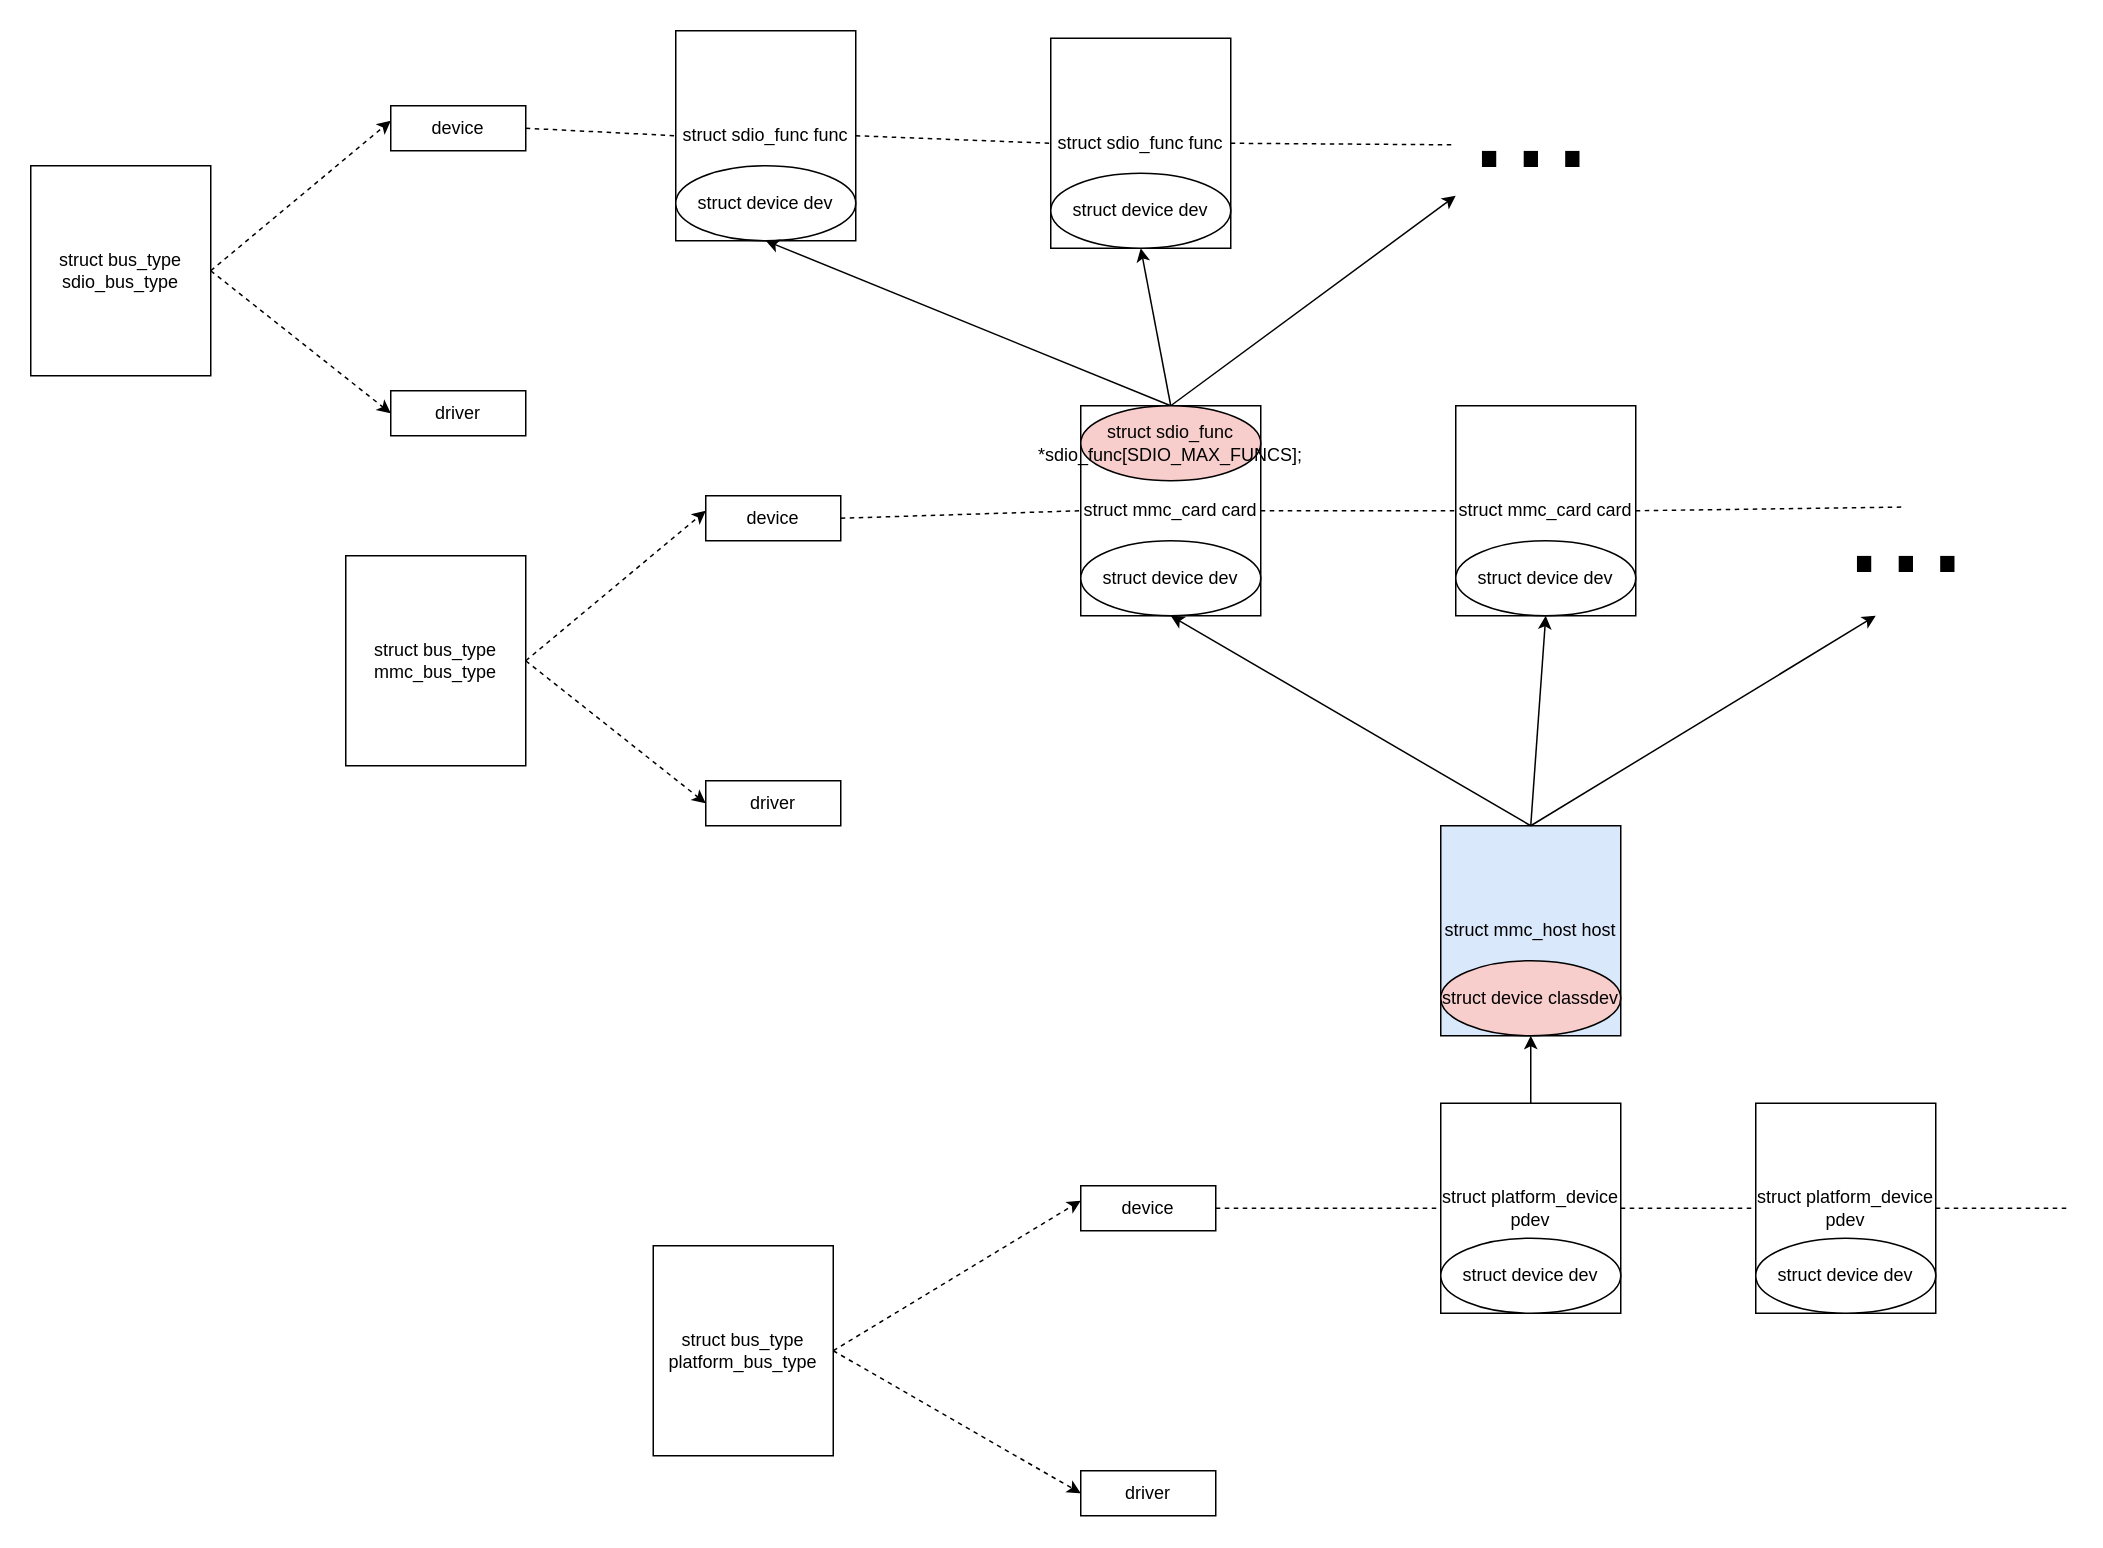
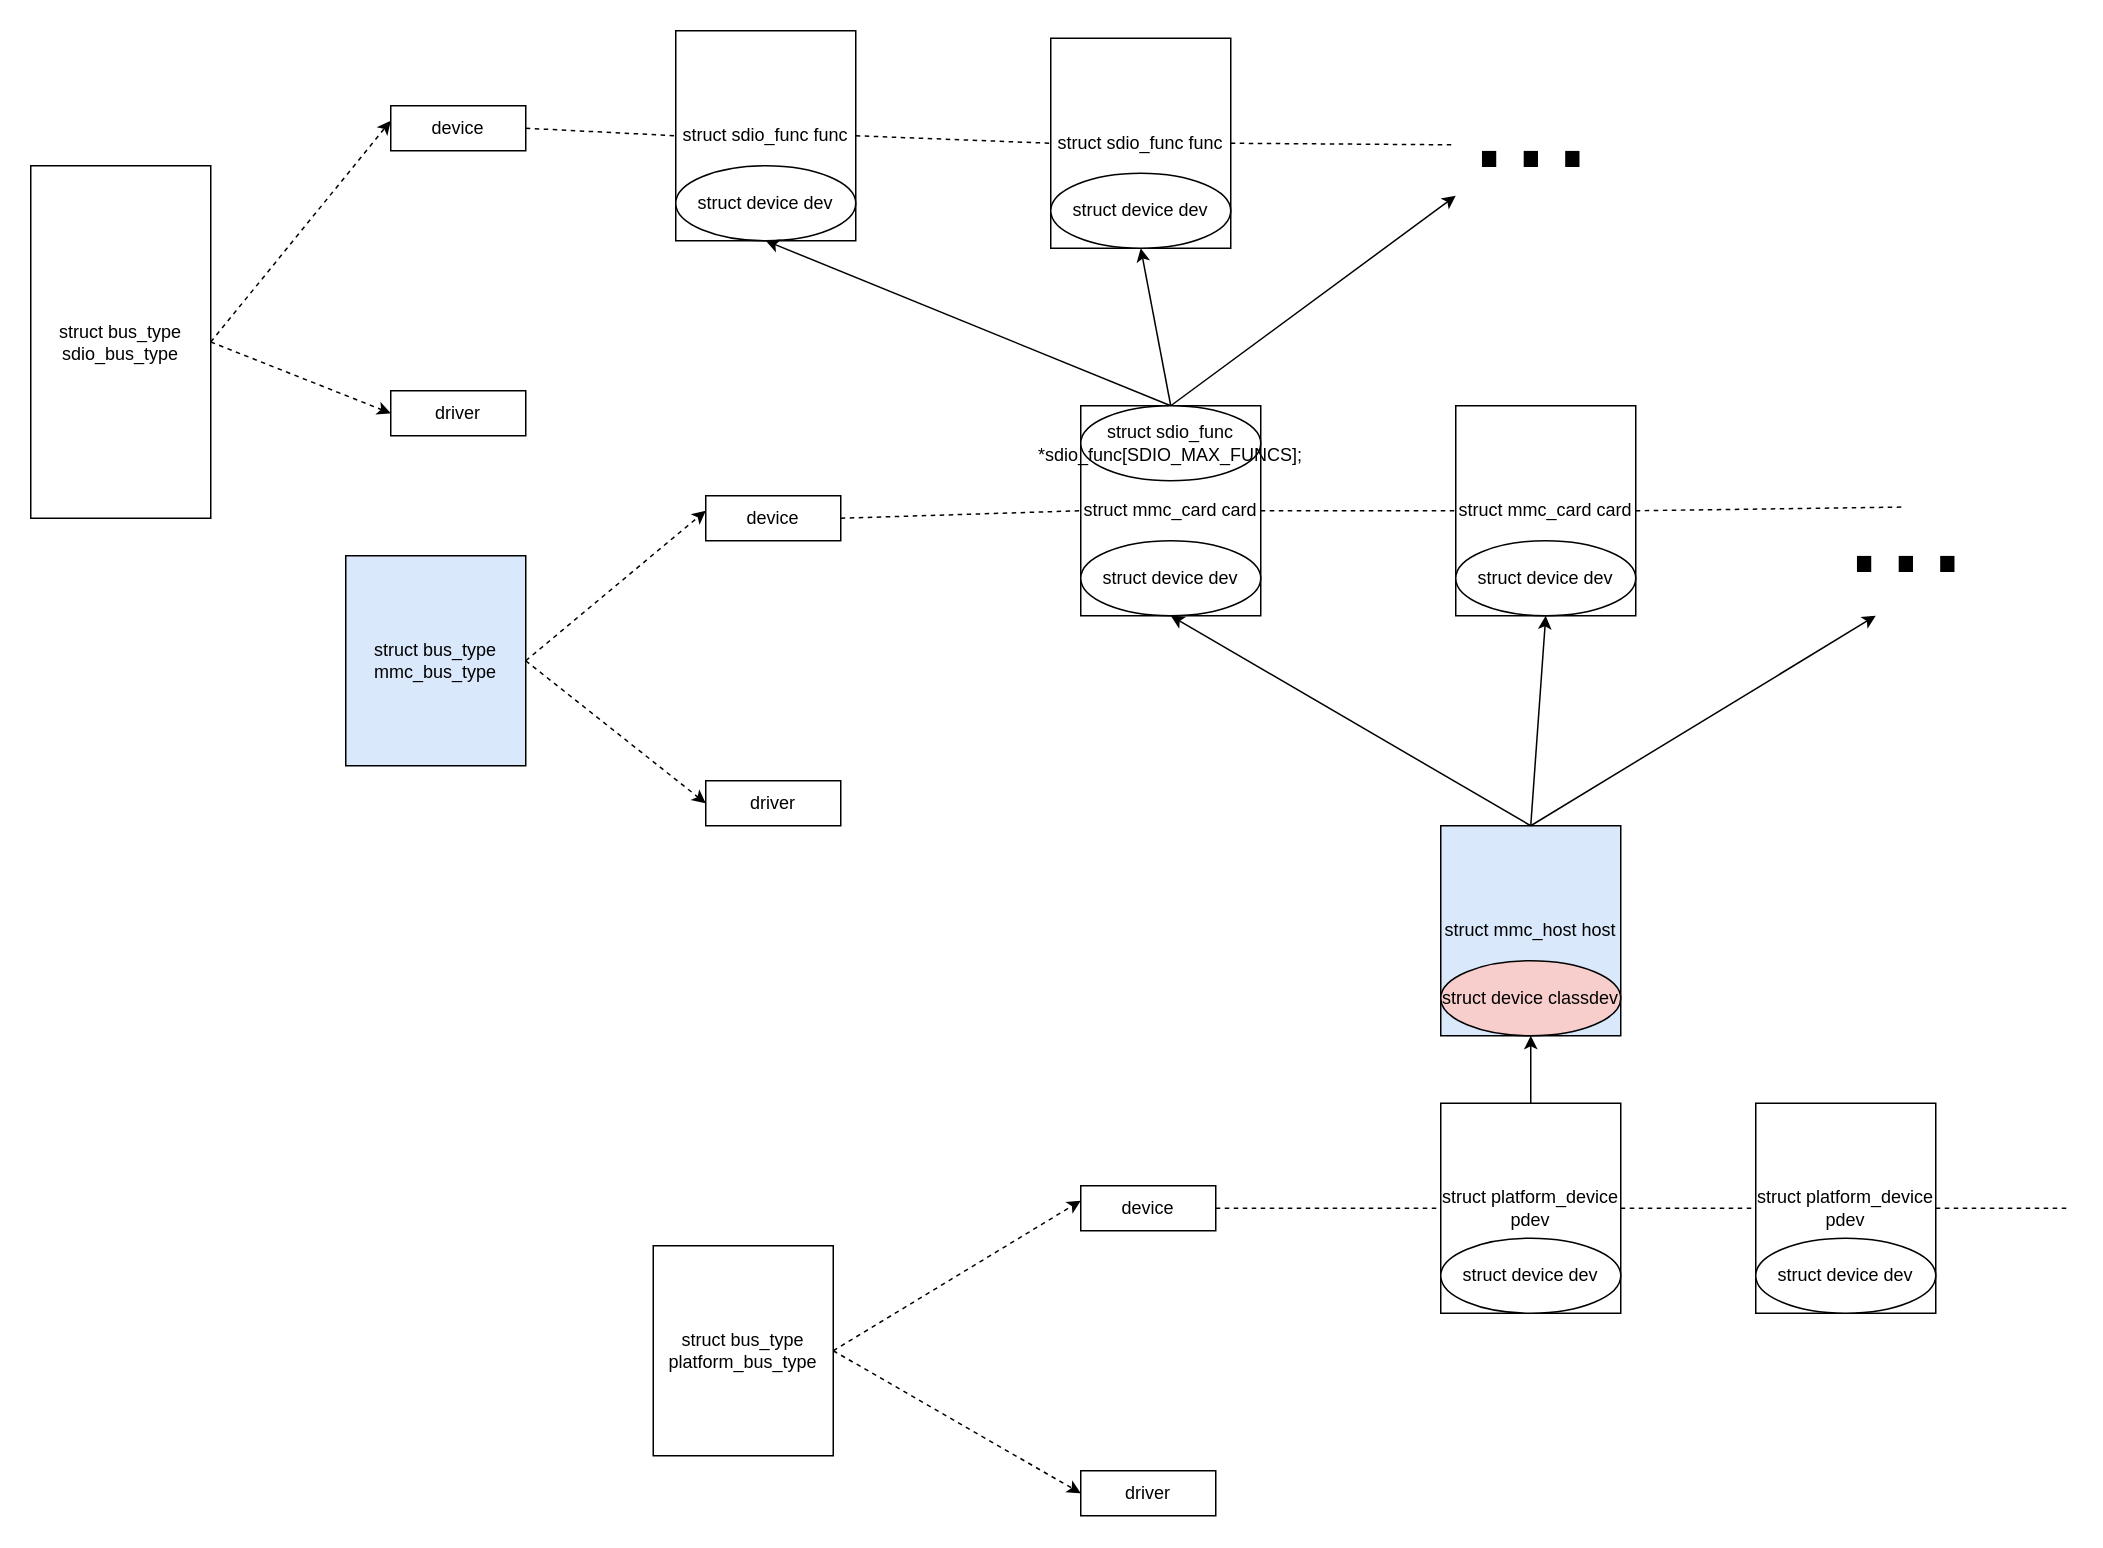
node "struct bus_type sdio_bus_type": size 180x210 -> 180x353
node "struct sdio_func *sdio_func[SDIO_MAX_FUNCS];": fillcolor #f8cecc -> #ffffff
node "struct bus_type mmc_bus_type": fillcolor #ffffff -> #dae8fc
